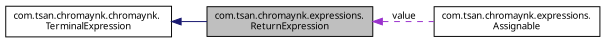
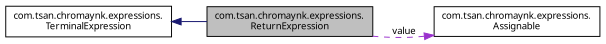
node "com.tsan.chromaynk.chromaynk. TerminalExpression": label "com.tsan.chromaynk.chromaynk. TerminalExpression" -> "com.tsan.chromaynk.expressions. TerminalExpression"
edge "com.tsan.chromaynk.expressions. Assignable" -> "com.tsan.chromaynk.expressions. ReturnExpression": reversed
